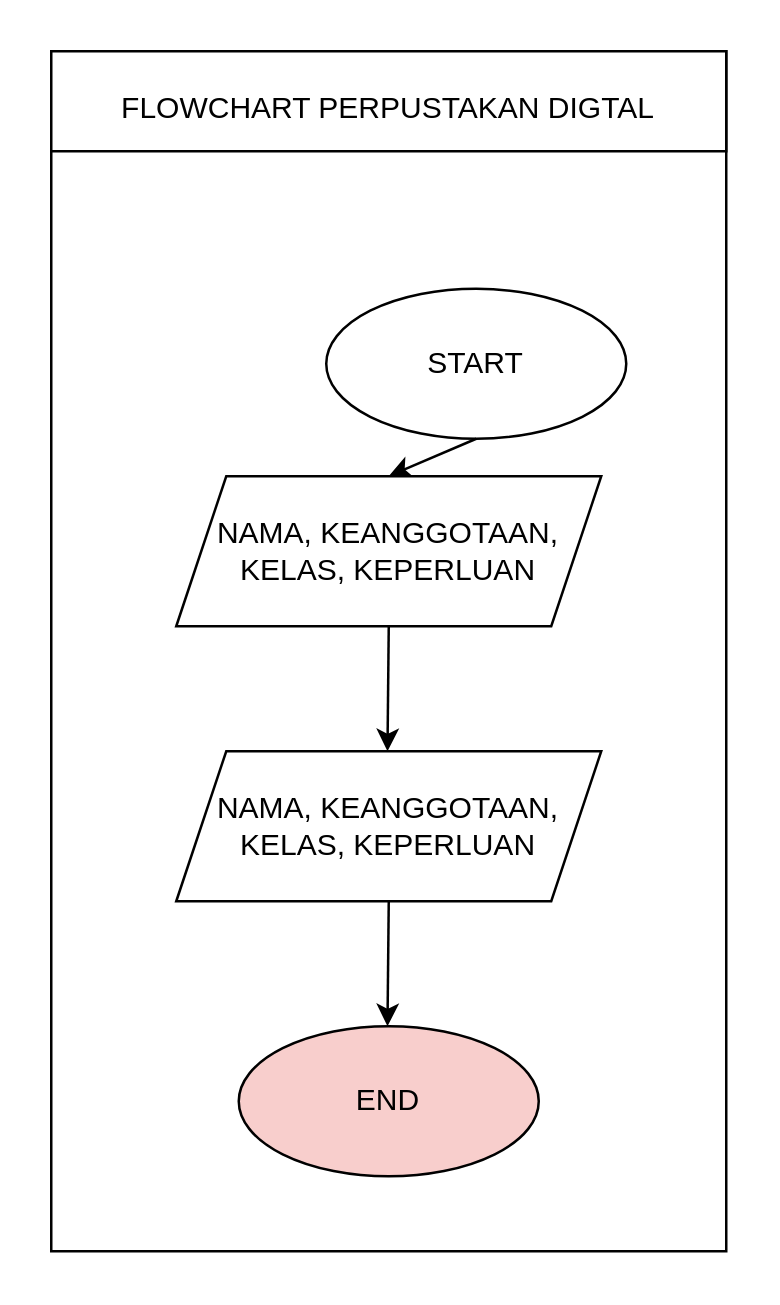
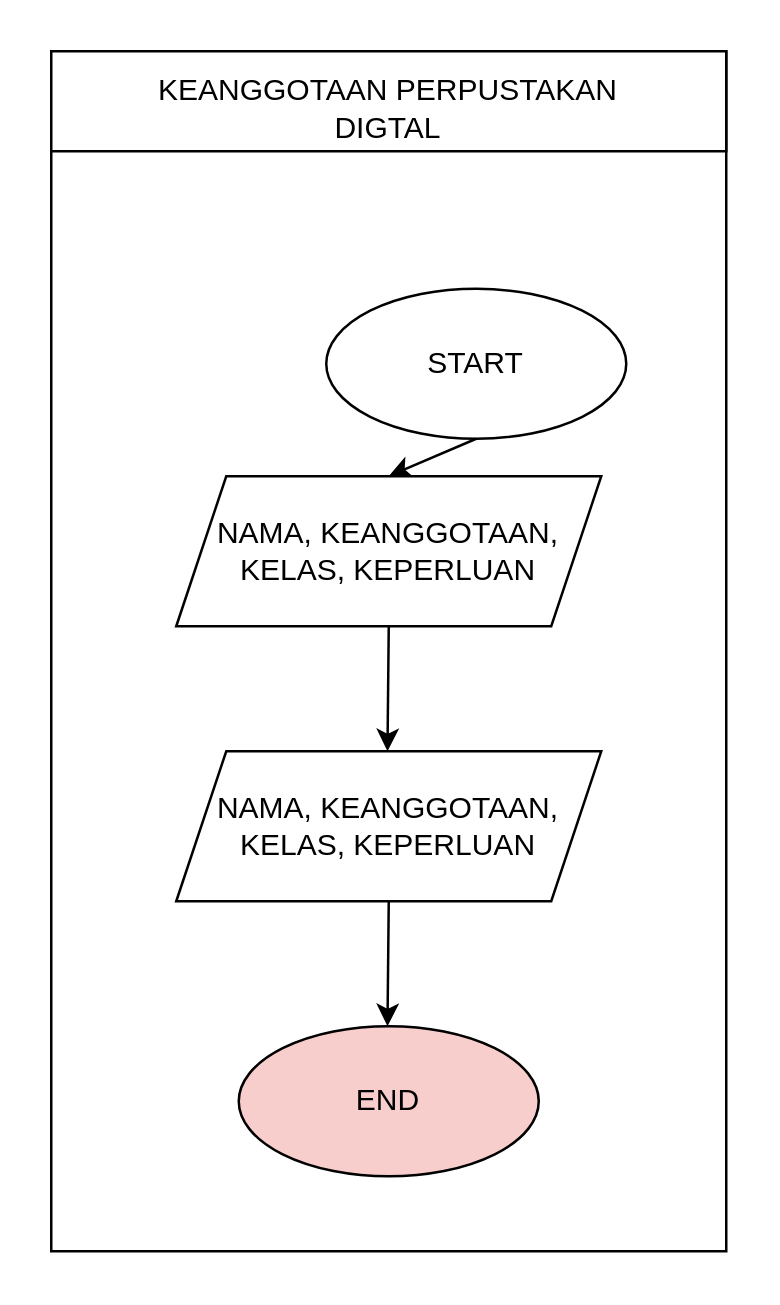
node "FLOWCHART PERPUSTAKAN DIGTAL": label "FLOWCHART PERPUSTAKAN DIGTAL" -> "KEANGGOTAAN PERPUSTAKAN DIGTAL"
